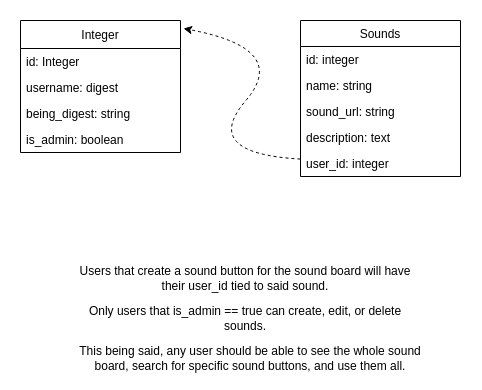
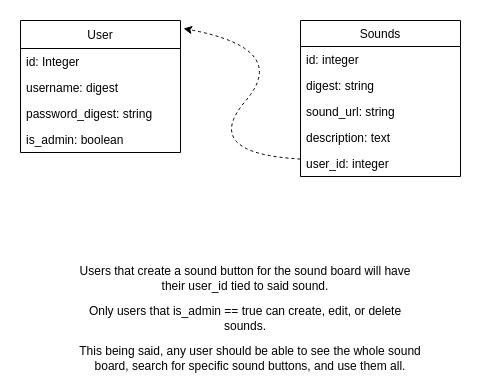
node "Integer": label "Integer" -> "User"
node "name: string": label "name: string" -> "digest: string"
node "being_digest: string": label "being_digest: string" -> "password_digest: string"
